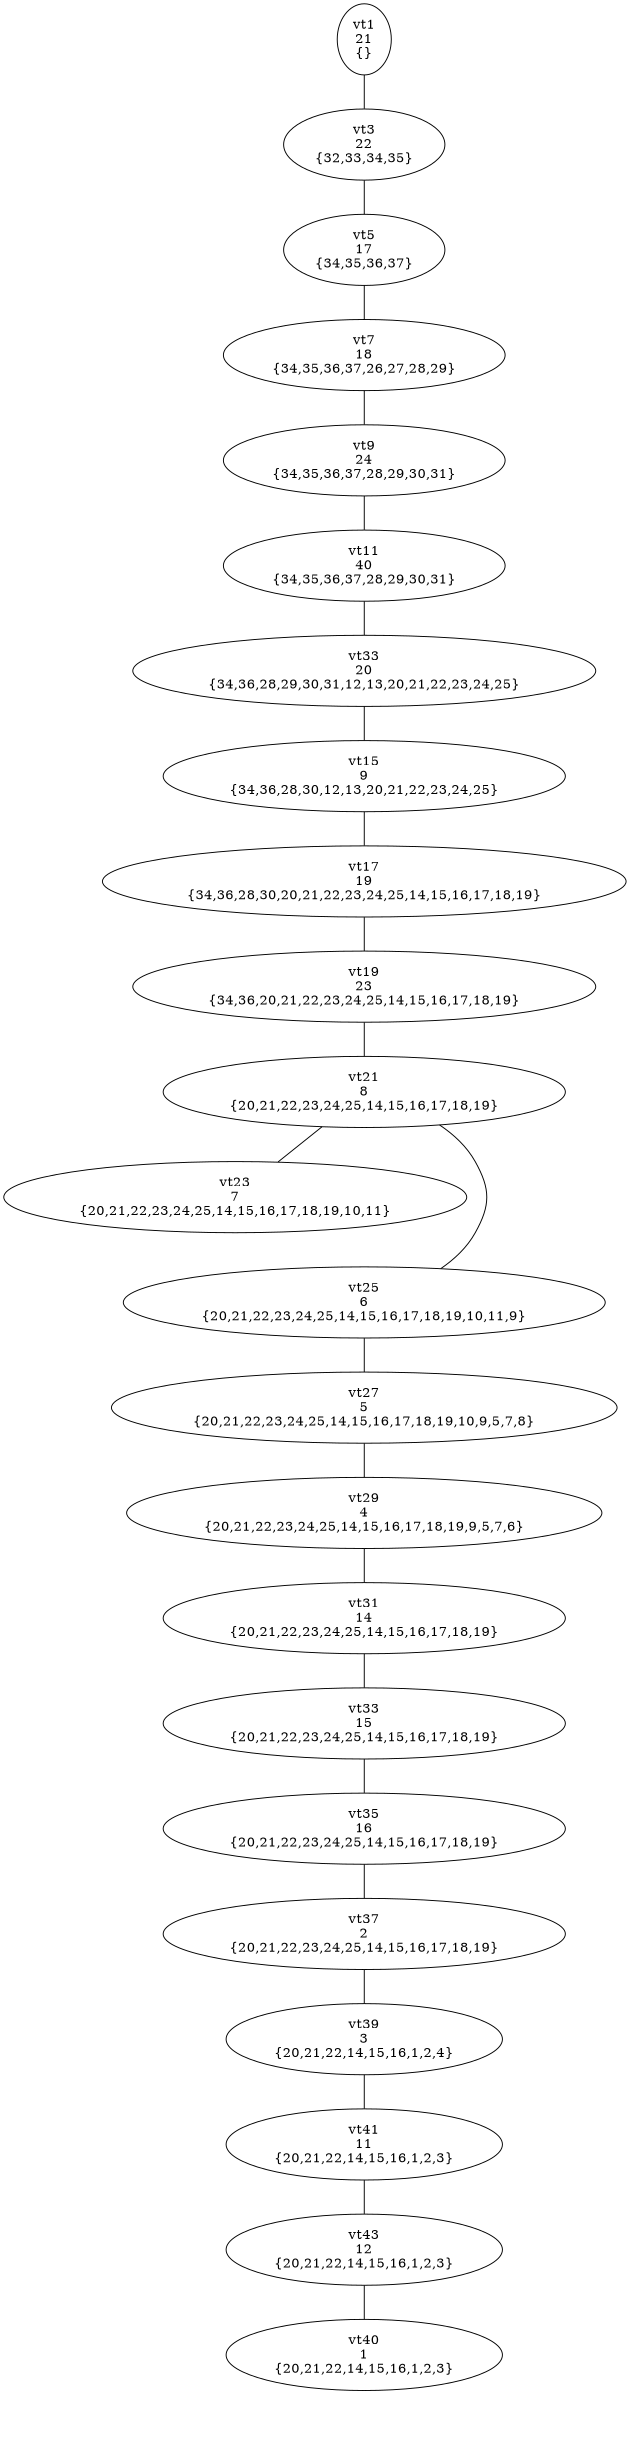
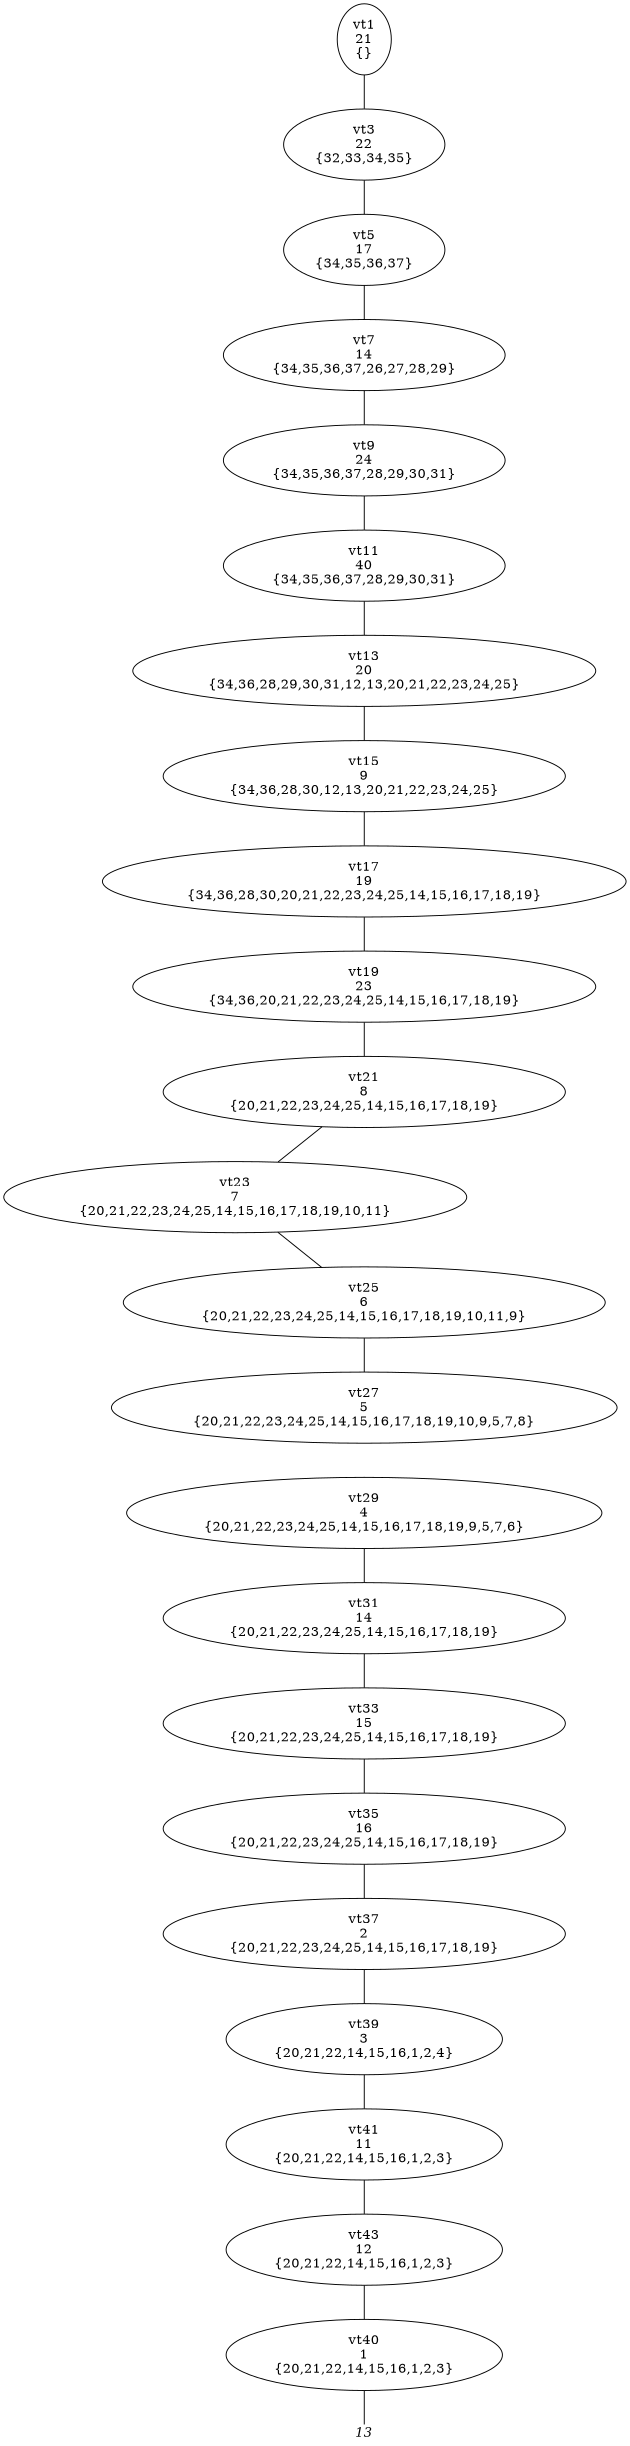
node "vt7 18 {34,35,36,37,26,27,28,29}": label "vt7 18 {34,35,36,37,26,27,28,29}" -> "vt7 14 {34,35,36,37,26,27,28,29}"
node "vt33 20 {34,36,28,29,30,31,12,13,20,21,22,23,24,25}": label "vt33 20 {34,36,28,29,30,31,12,13,20,21,22,23,24,25}" -> "vt13 20 {34,36,28,29,30,31,12,13,20,21,22,23,24,25}"
edge "vt21 8 {20,21,22,23,24,25,14,15,16,17,18,19}" -- "vt25 6 {20,21,22,23,24,25,14,15,16,17,18,19,10,11,9}": now "vt23 7 {20,21,22,23,24,25,14,15,16,17,18,19,10,11}" -- "vt25 6 {20,21,22,23,24,25,14,15,16,17,18,19,10,11,9}"
edge "vt27 5 {20,21,22,23,24,25,14,15,16,17,18,19,10,9,5,7,8}" -- "vt29 4 {20,21,22,23,24,25,14,15,16,17,18,19,9,5,7,6}": removed
node "13": added
